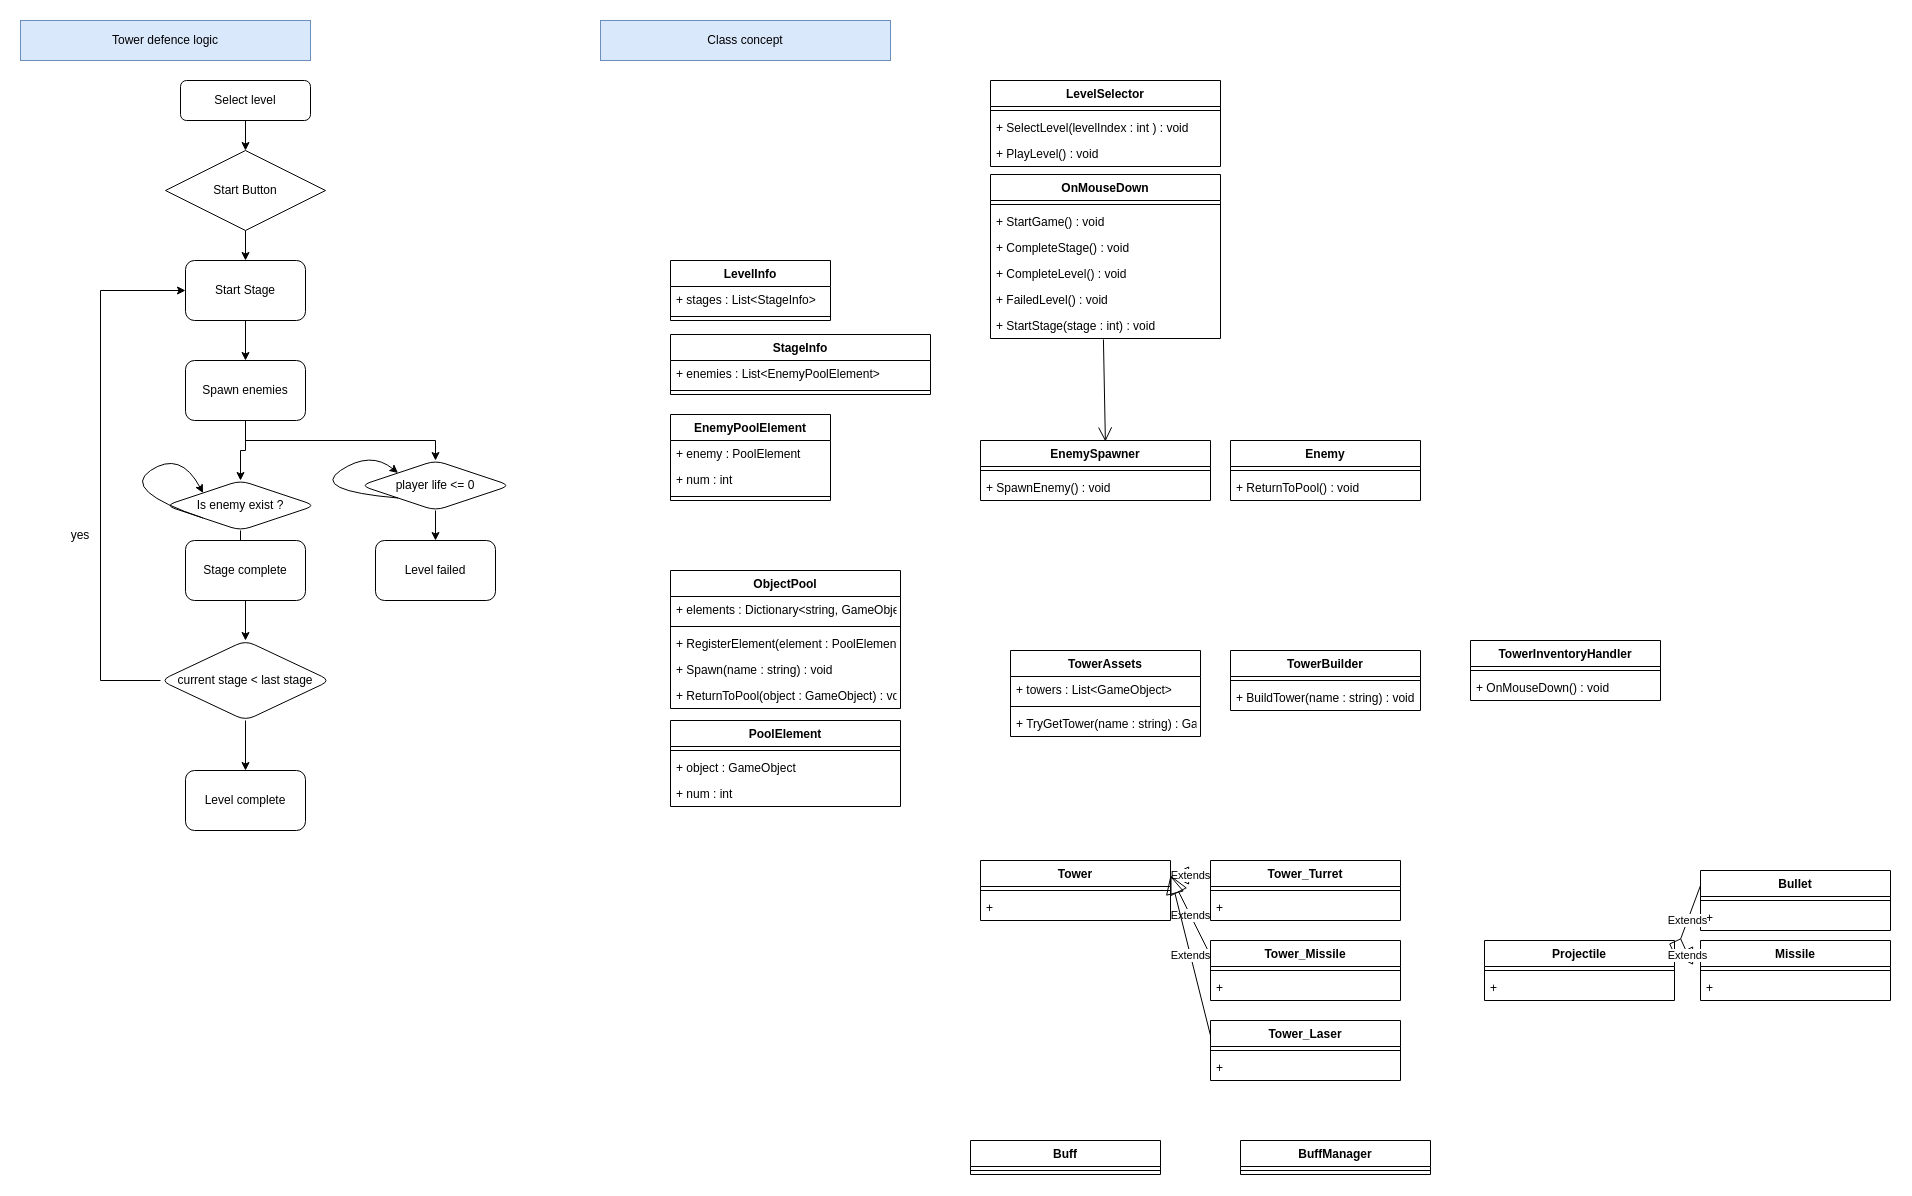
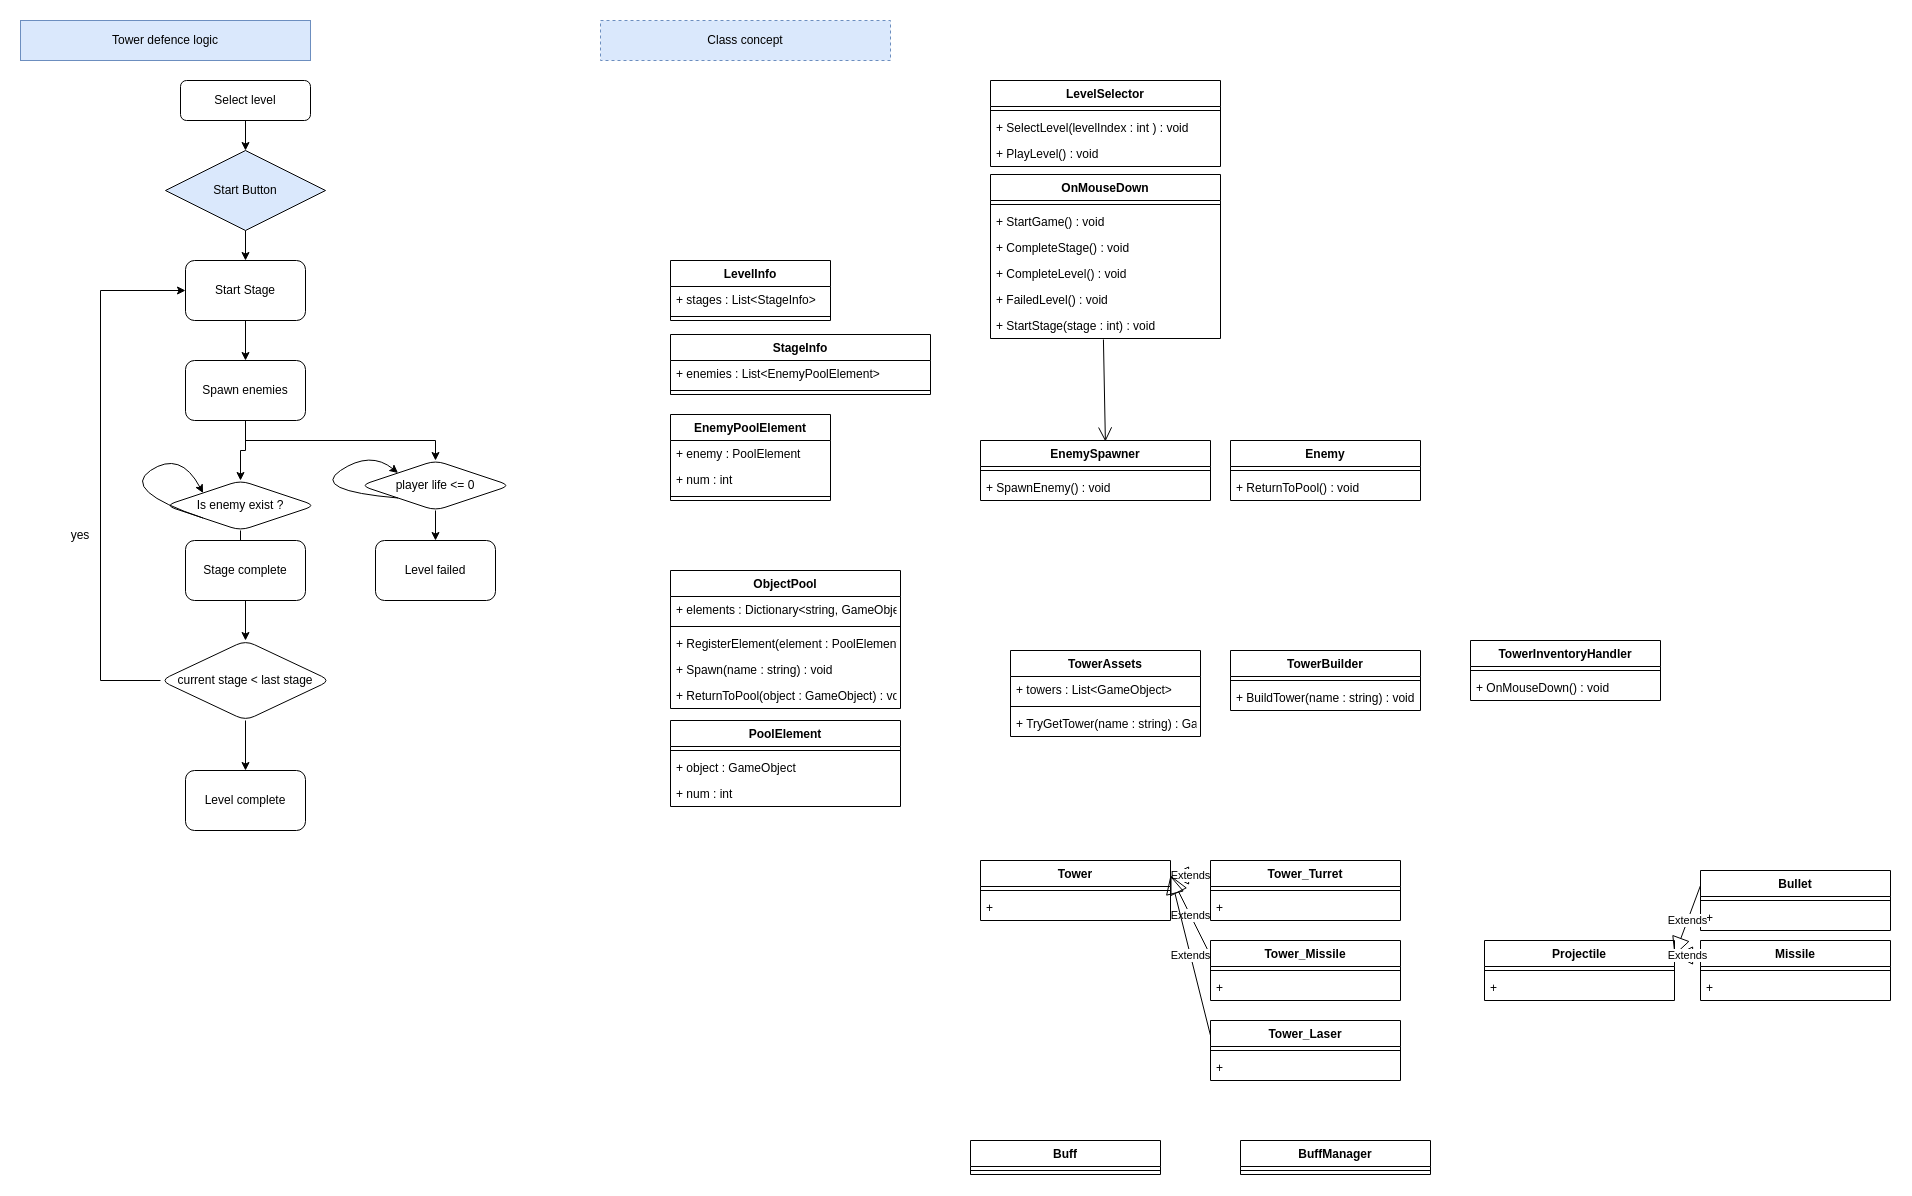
node "Class concept": style solid -> dashed
node "Start Button": fillcolor #ffffff -> #dae8fc
edge "Bullet" -> "Projectile": arrowhead diamond -> block
